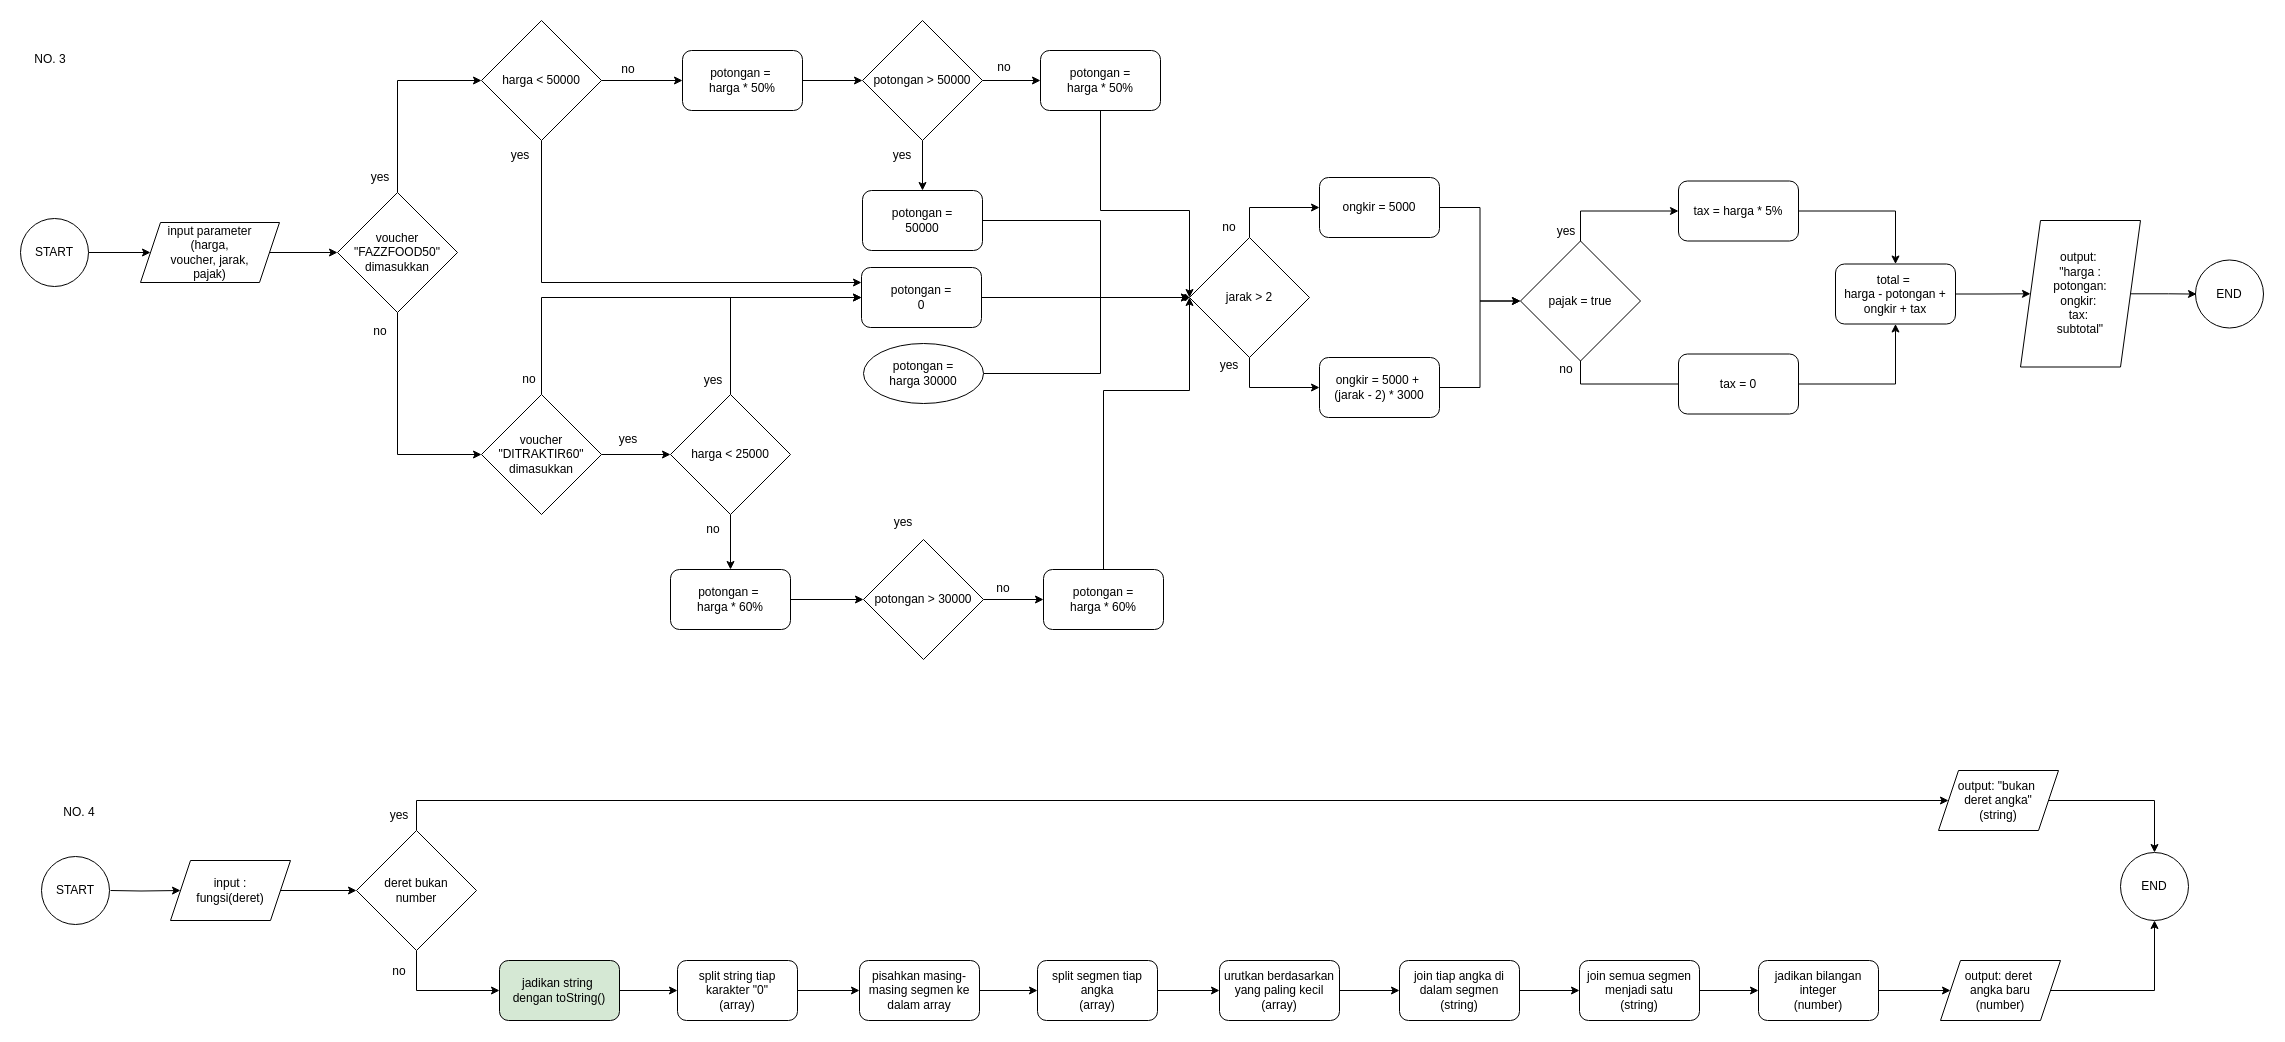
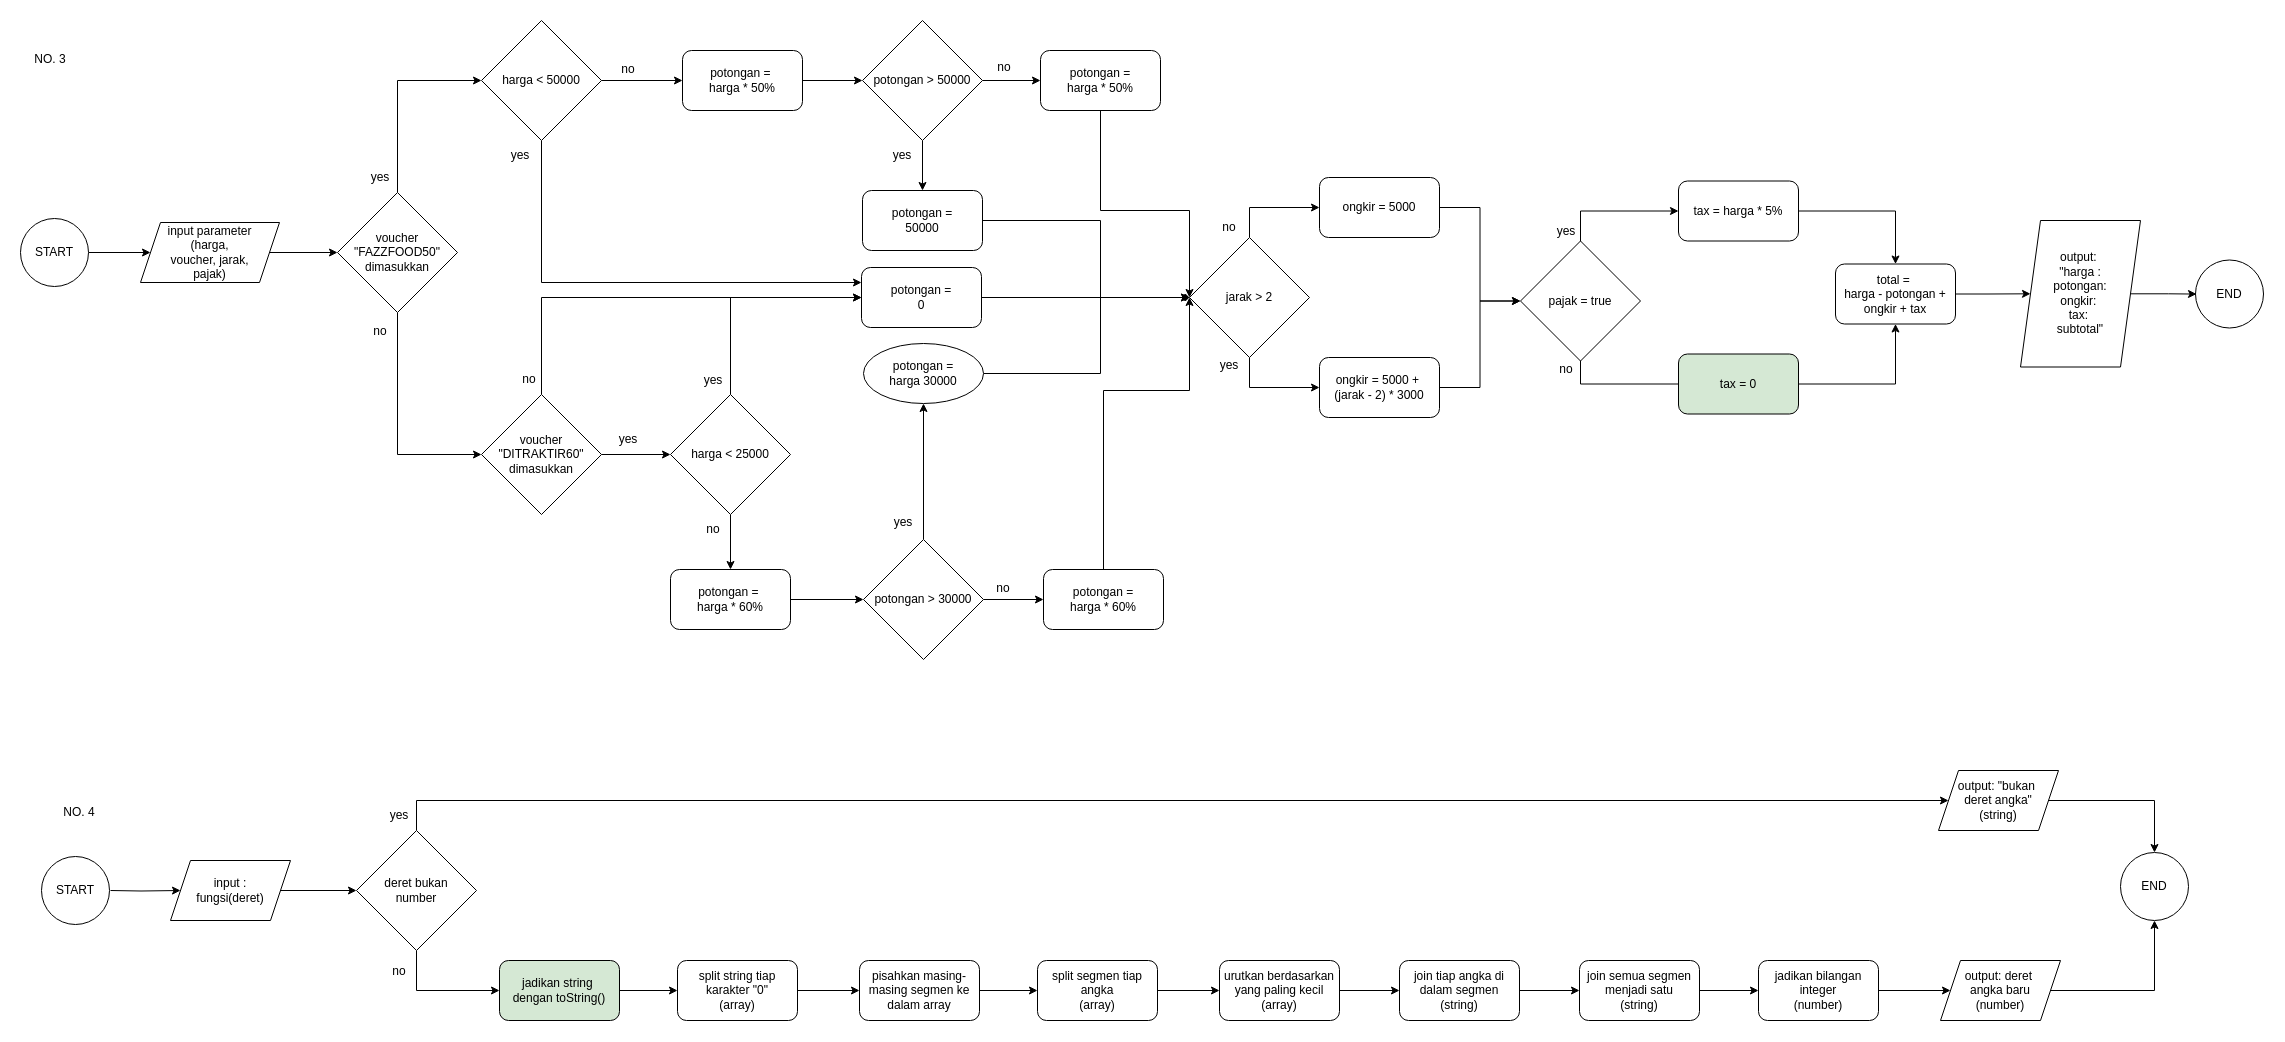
node "tax = 0": fillcolor #ffffff -> #d5e8d4
edge "potongan > 30000" -> "potongan = harga 30000": added
